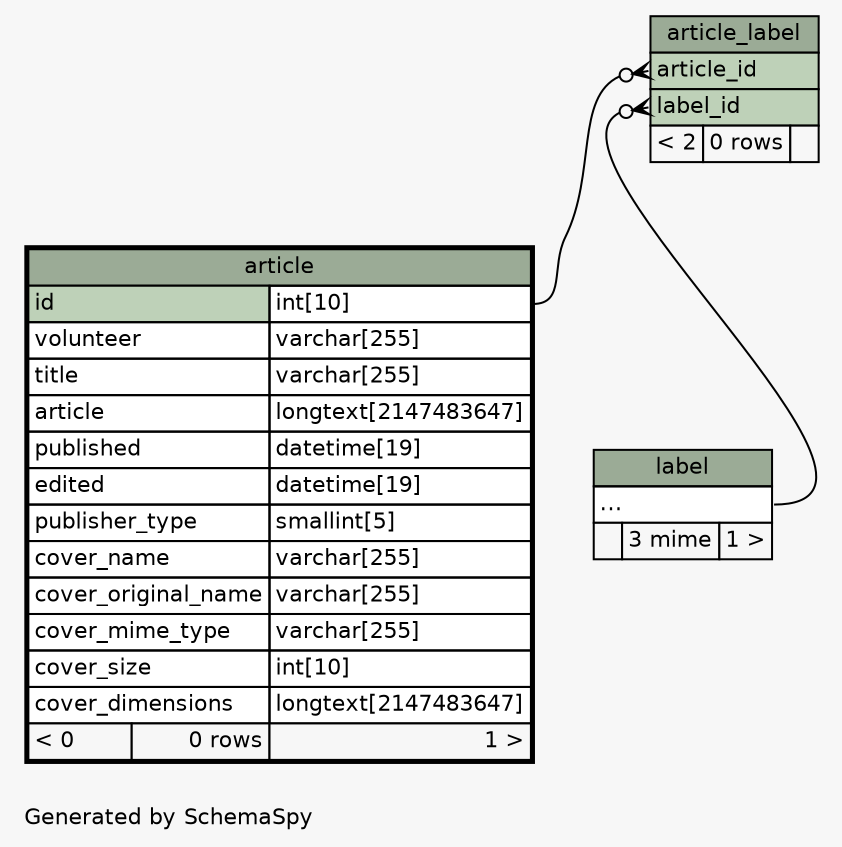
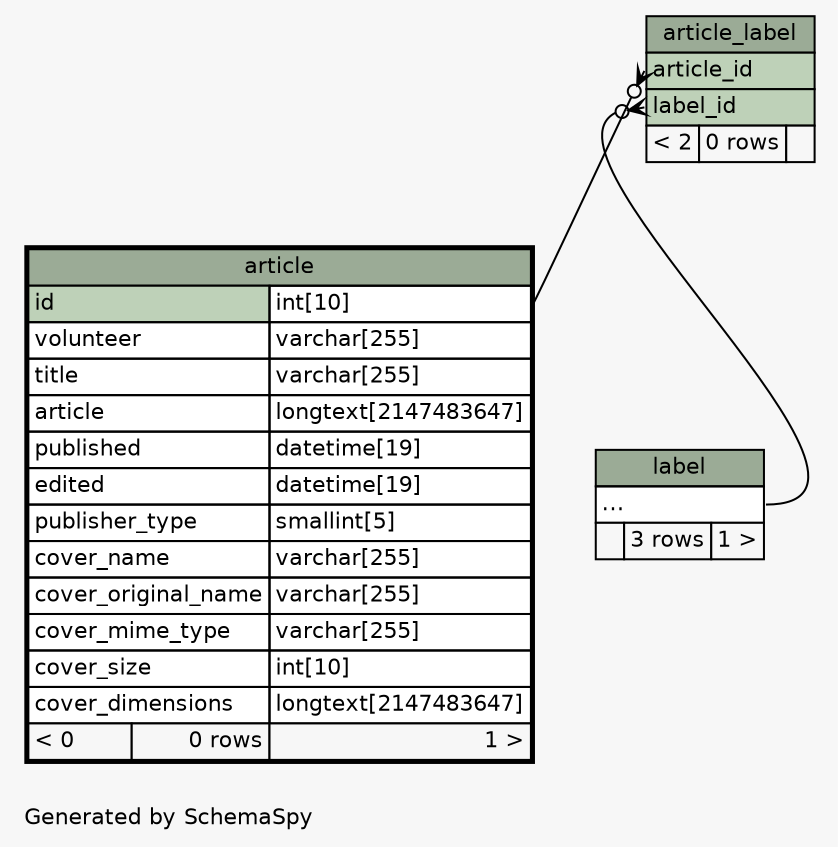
node "label": text "3 mime" -> "3 rows"
